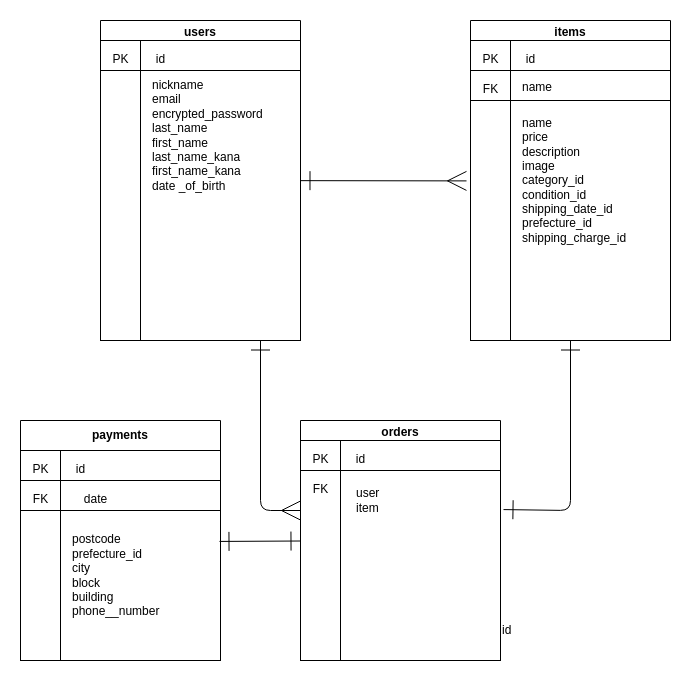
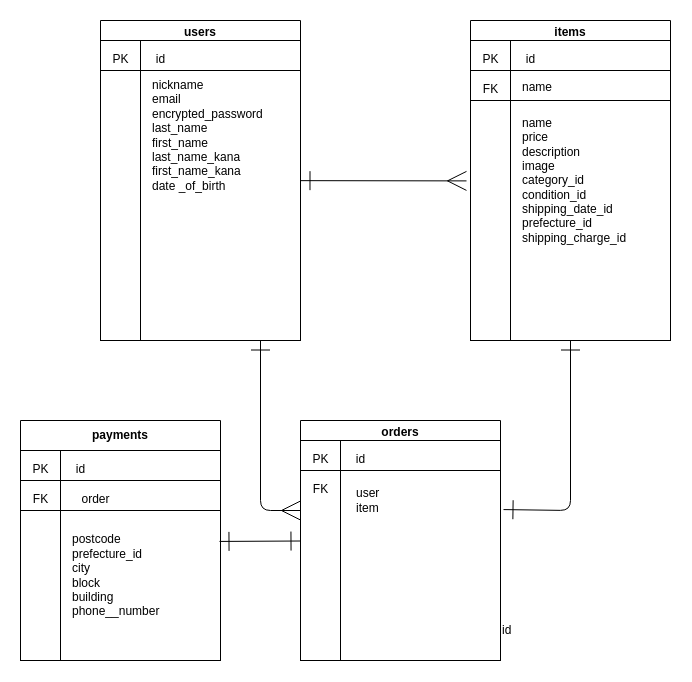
node "date": label "date" -> "order"
